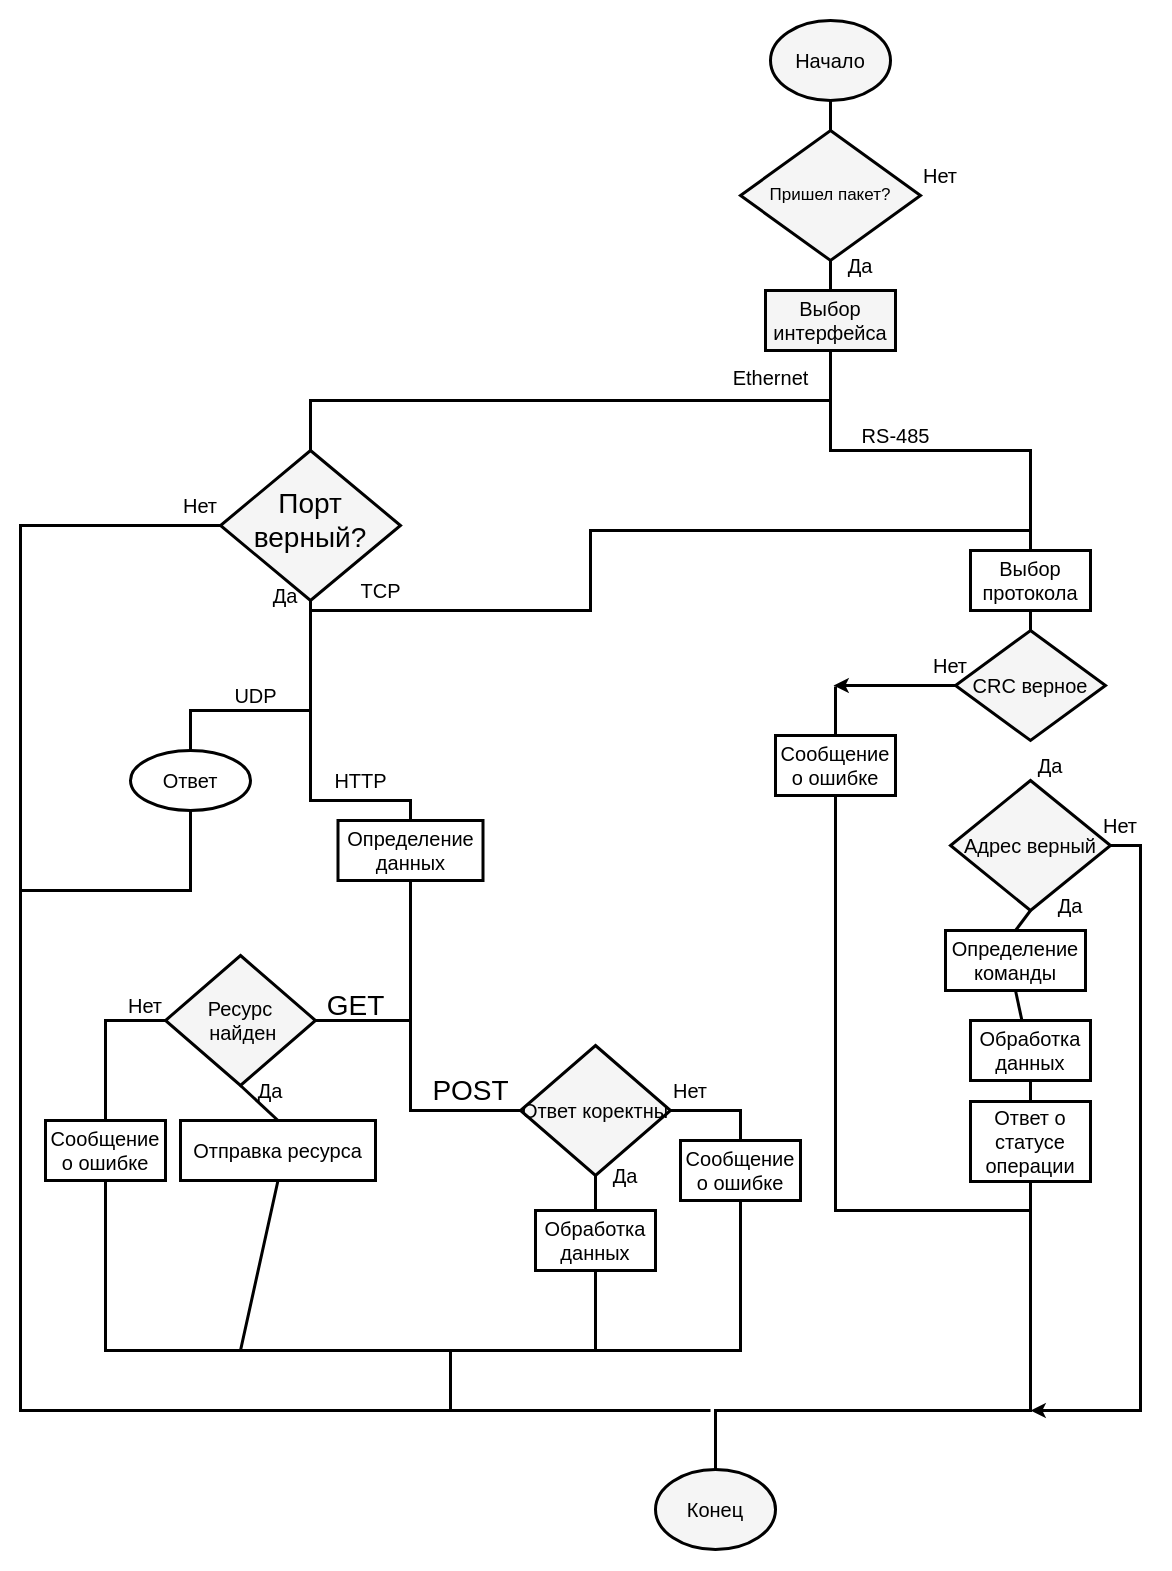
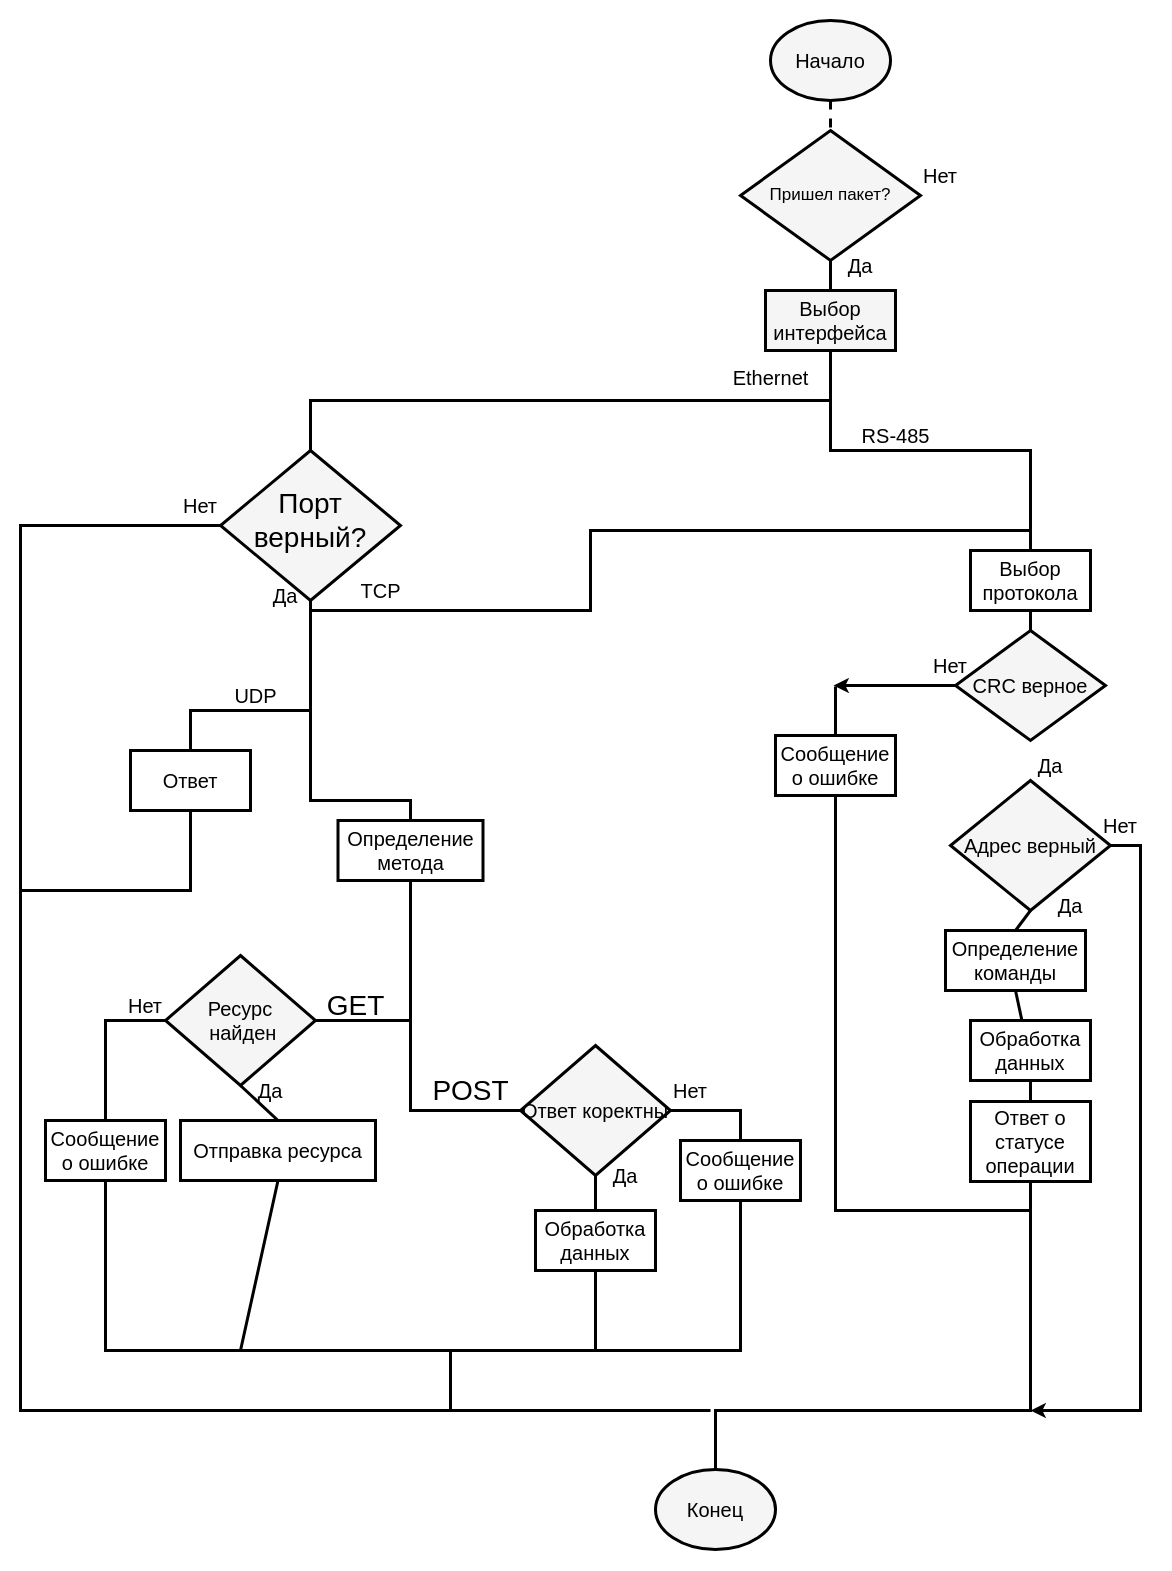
edge "Начало" -- "Пришел пакет?": style solid -> dashed
node "Ответ": shape ellipse -> rectangle
node "HTTP": removed
node "Определение данных": label "Определение данных" -> "Определение метода"
